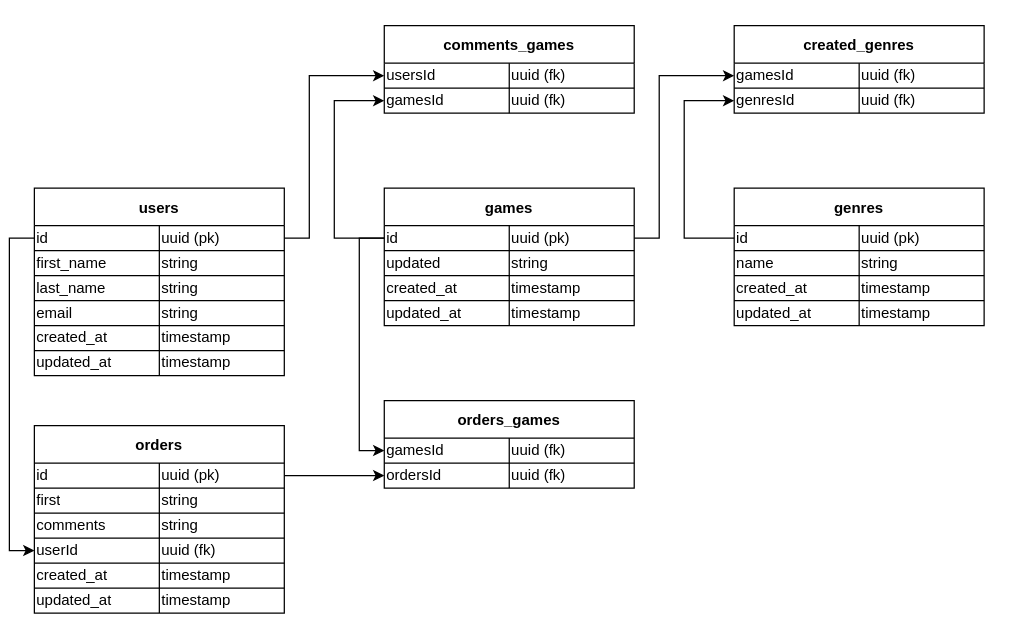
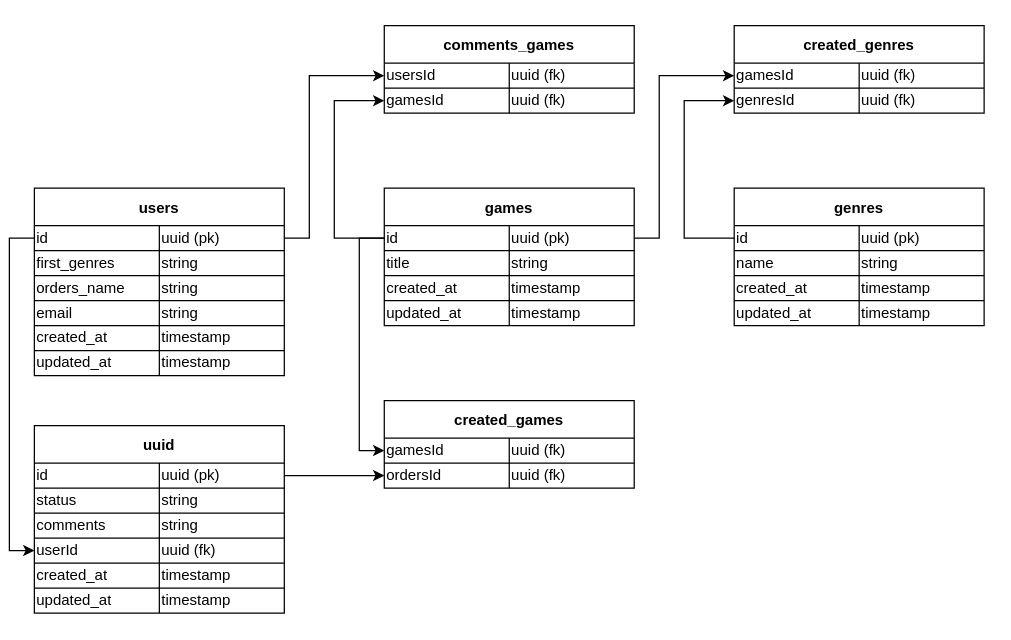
node "first_name": label "first_name" -> "first_genres"
node "updated": label "updated" -> "title"
node "last_name": label "last_name" -> "orders_name"
node "orders_games": label "orders_games" -> "created_games"
node "orders": label "orders" -> "uuid"
node "first": label "first" -> "status"
